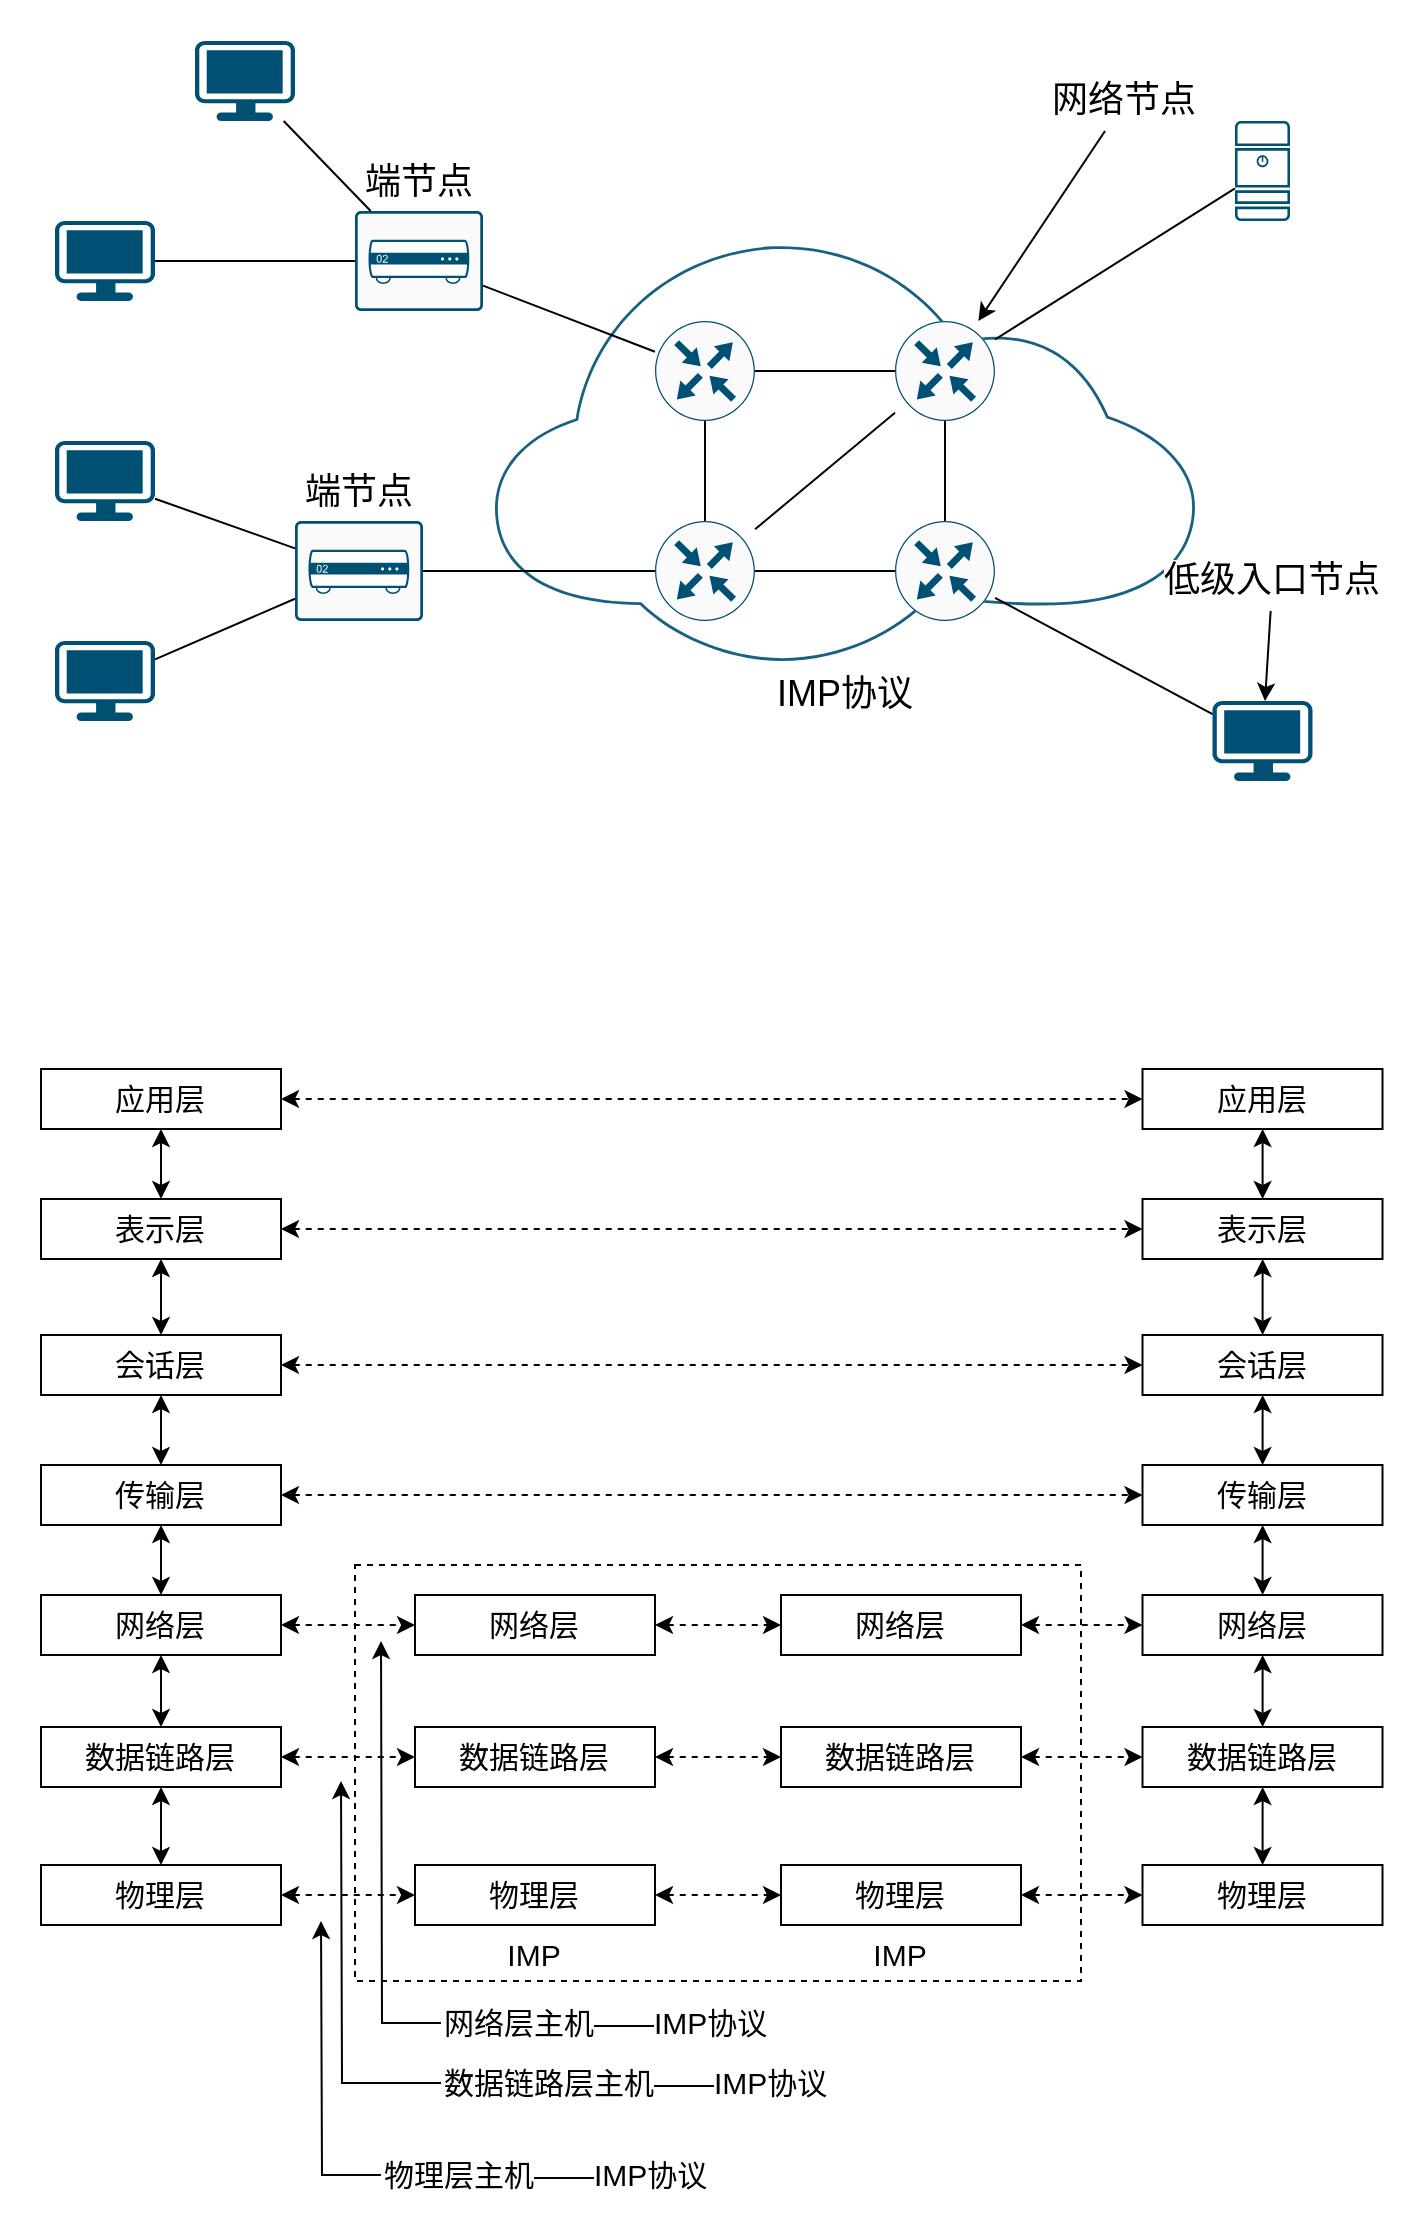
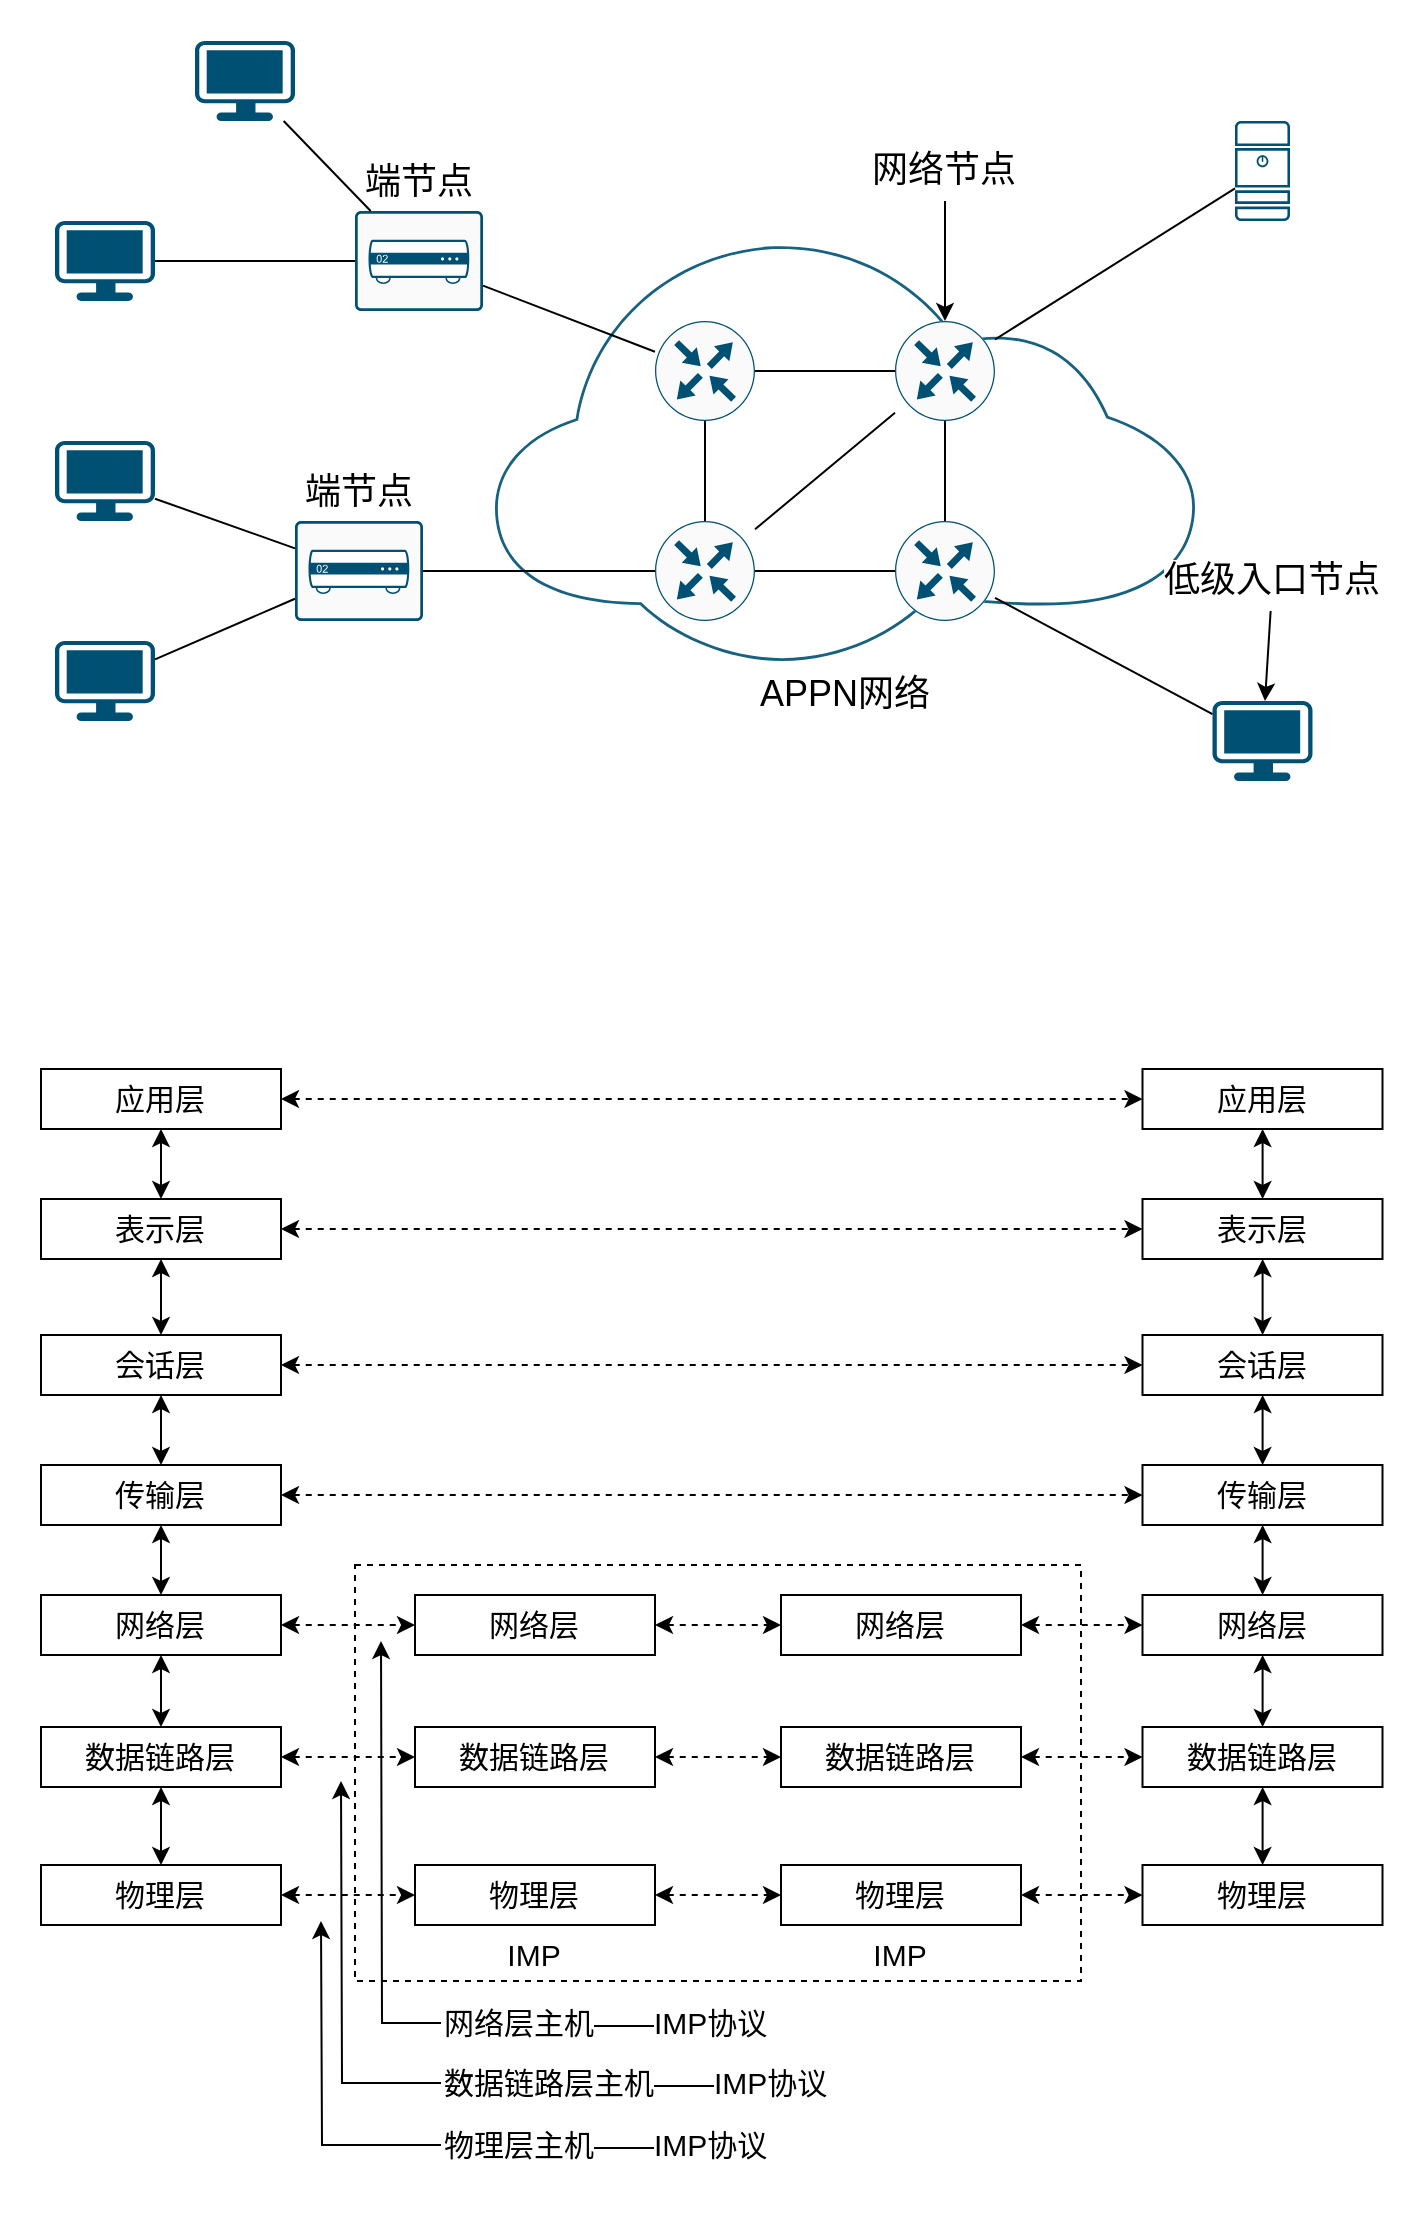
node "网络节点": moved (1125, 101) -> (945, 171)
node "IMP协议": label "IMP协议" -> "APPN网络"
node "物理层主机——IMP协议": moved (551, 2175) -> (611, 2145)
